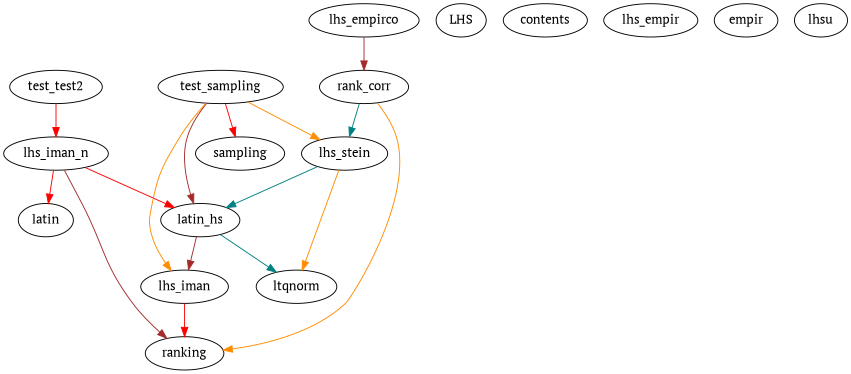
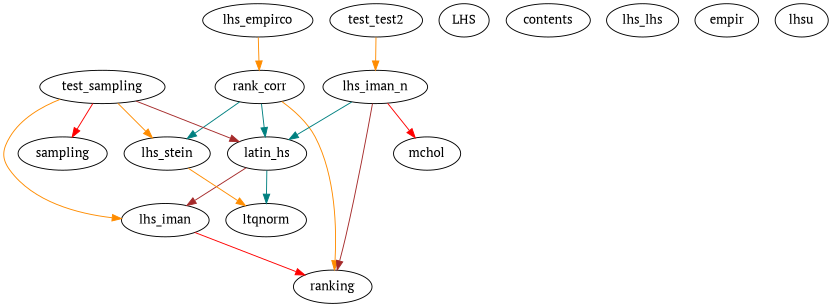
node "lhs_empir": label "lhs_empir" -> "lhs_lhs"
edge "lhs_empirco" -> "rank_corr": color brown -> darkorange
edge "test_test2" -> "lhs_iman_n": color red -> darkorange
edge "lhs_stein" -> "latin_hs": now "rank_corr" -> "latin_hs"
edge "lhs_iman_n" -> "latin_hs": color red -> teal
node "latin": label "latin" -> "mchol"
